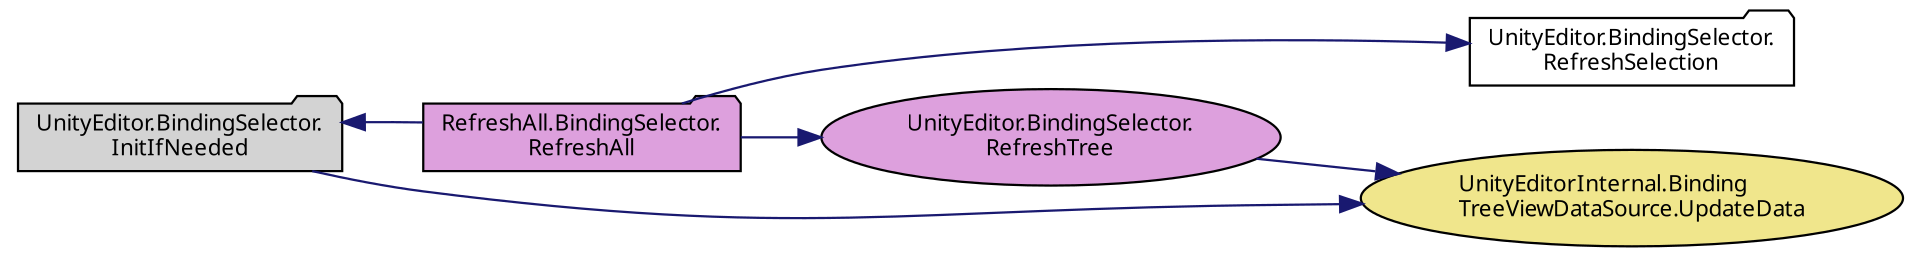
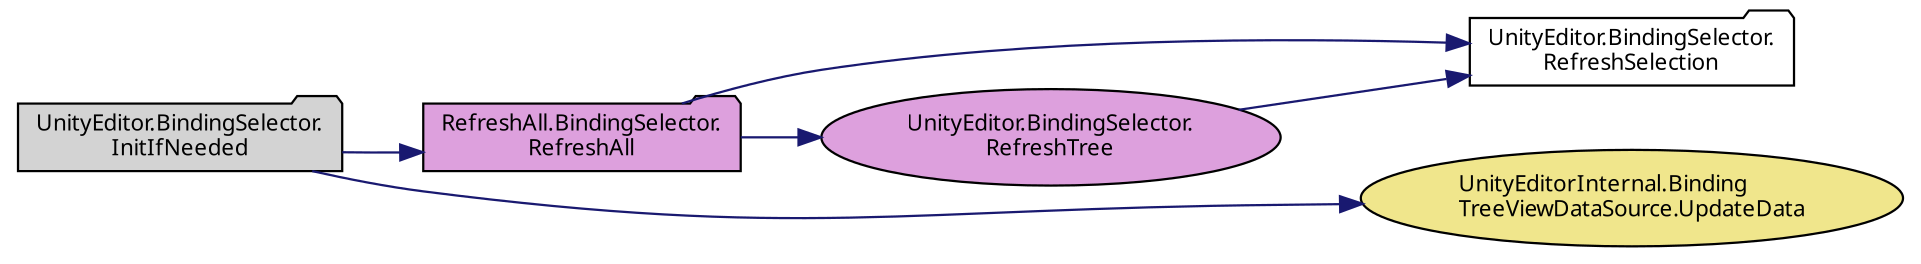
edge "RefreshAll.BindingSelector. RefreshAll" -> "UnityEditor.BindingSelector. InitIfNeeded": reversed
edge "UnityEditor.BindingSelector. RefreshTree" -> "UnityEditorInternal.Binding TreeViewDataSource.UpdateData": now "UnityEditor.BindingSelector. RefreshTree" -> "UnityEditor.BindingSelector. RefreshSelection"
